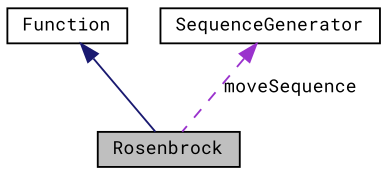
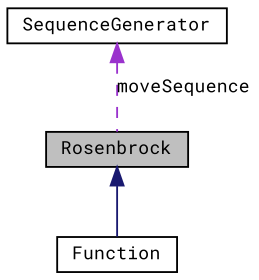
edge "Rosenbrock" -> "Function": reversed
